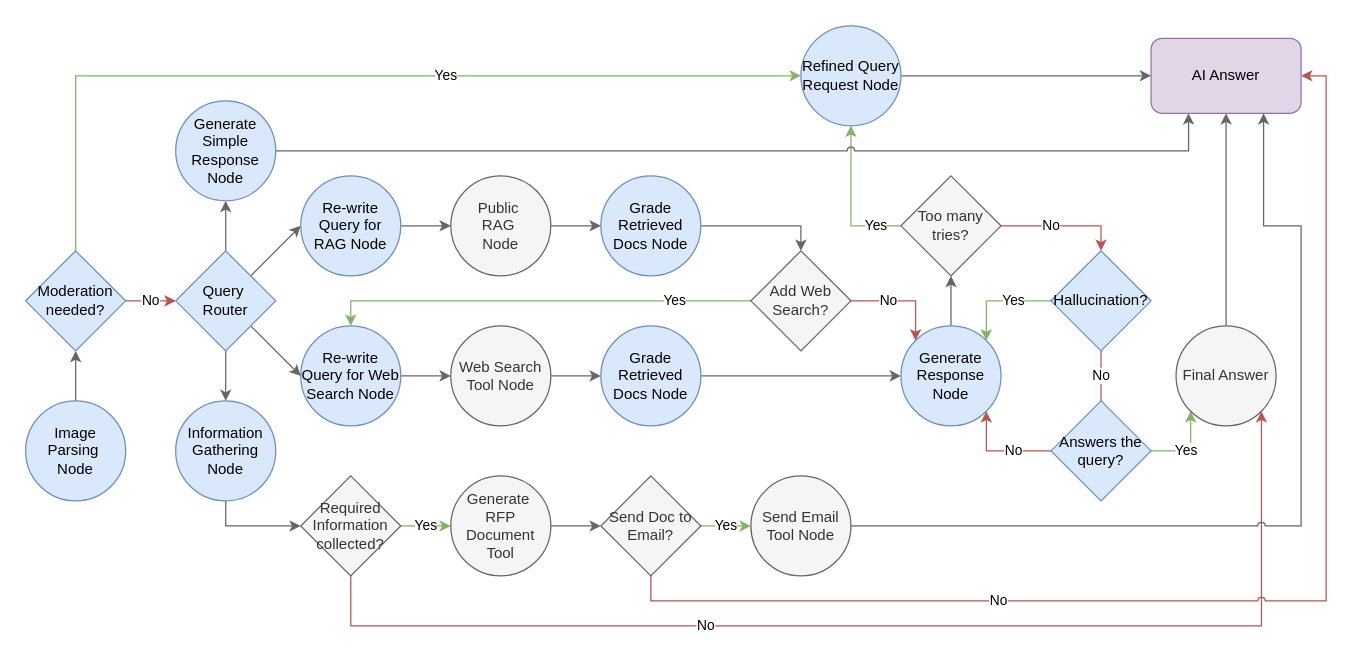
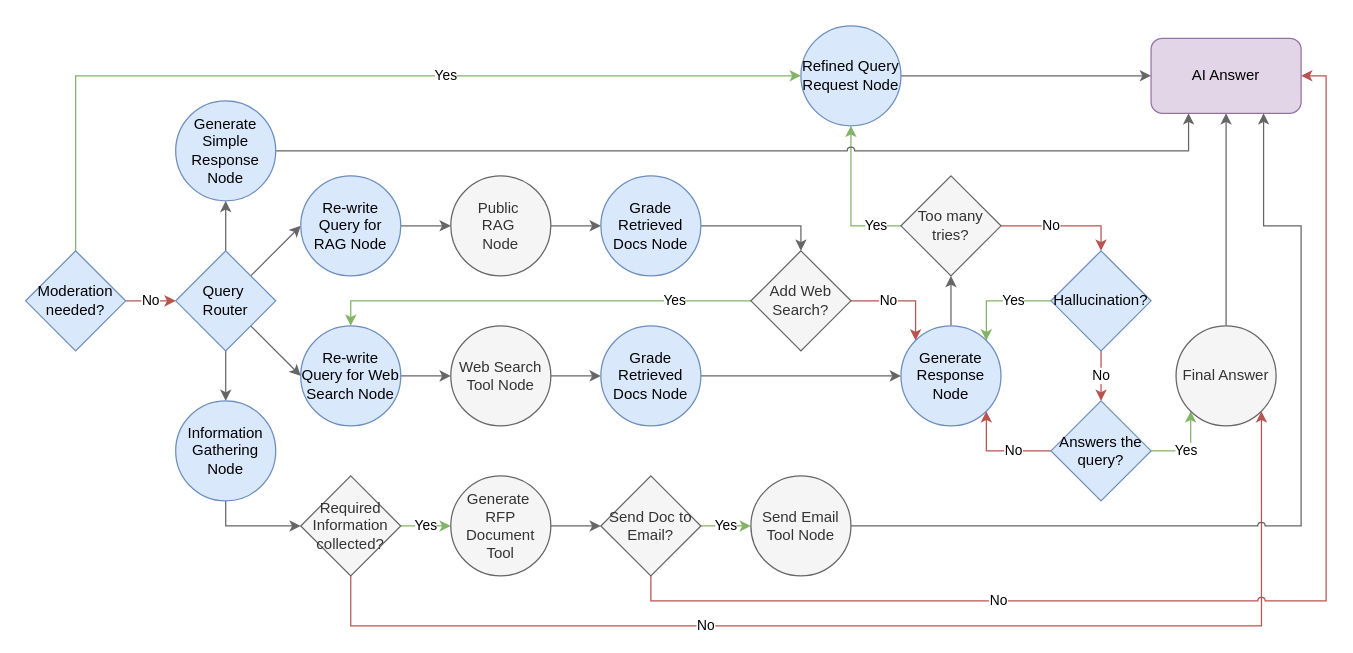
edge "Image Parsing Node" -> "Moderation needed?": removed
edge "Hallucination?" -- "Answers the query?": arrowhead none -> classic
node "Image Parsing Node": removed
